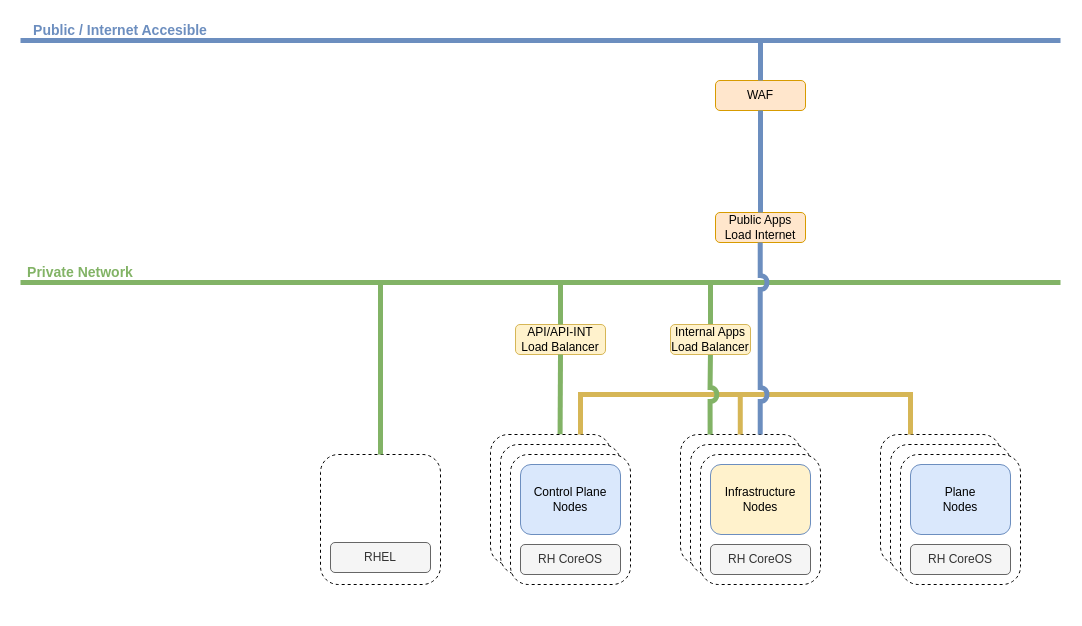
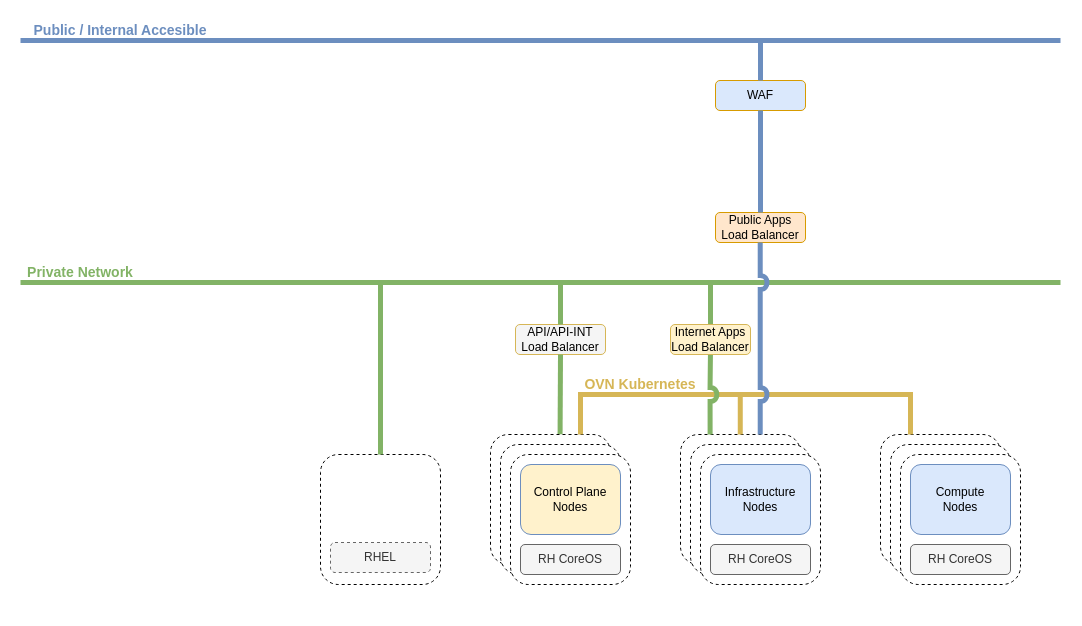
node "Public / Internet Accesible": label "Public / Internet Accesible" -> "Public / Internal Accesible"
node "WAF": fillcolor #ffe6cc -> #dae8fc
node "Public Apps Load Internet": label "Public Apps Load Internet" -> "Public Apps Load Balancer"
node "API/API-INT Load Balancer": fillcolor #fff2cc -> #f5f5f5
node "Internal Apps Load Balancer": label "Internal Apps Load Balancer" -> "Internet Apps Load Balancer"
node "OVN Kubernetes": added
node "Plane Nodes": label "Plane Nodes" -> "Compute Nodes"
node "Control Plane Nodes": fillcolor #dae8fc -> #fff2cc
node "Infrastructure Nodes": fillcolor #fff2cc -> #dae8fc
node "RHEL": style solid -> dashed
